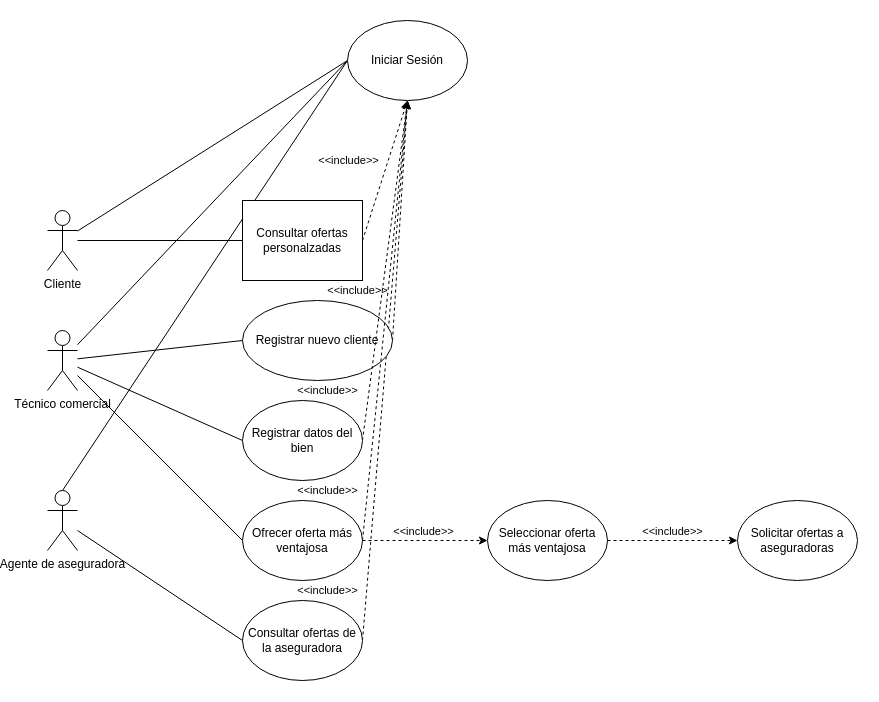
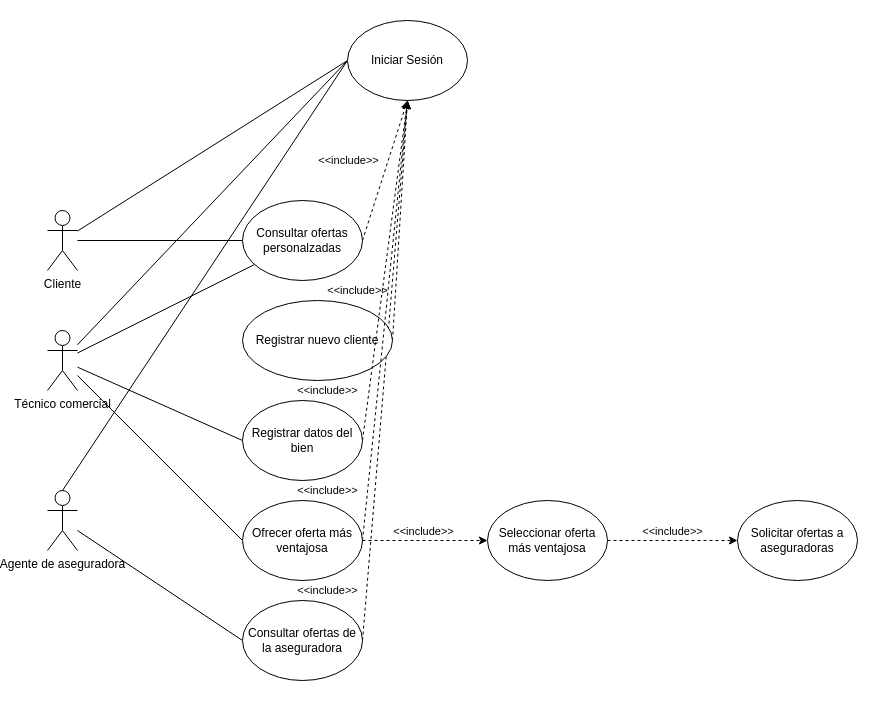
node "Consultar ofertas personalzadas": shape rectangle -> ellipse
edge "Registrar nuevo cliente" -- "Técnico comercial": now "Consultar ofertas personalzadas" -- "Técnico comercial"
